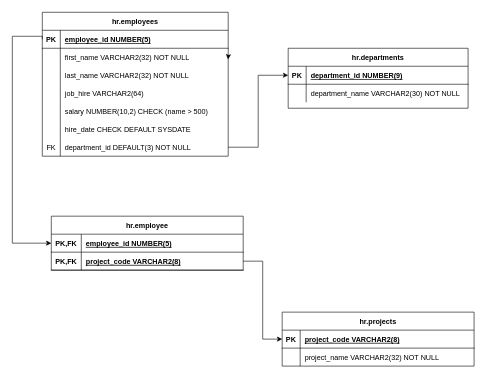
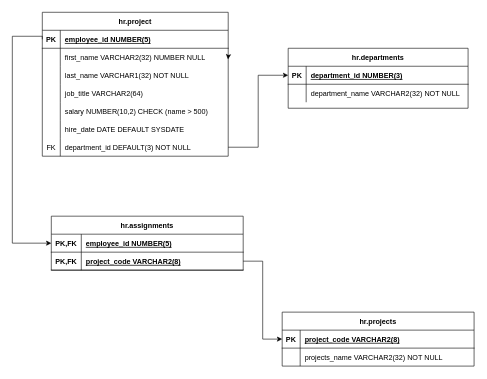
node "hr.employees": label "hr.employees" -> "hr.project"
node "first_name VARCHAR2(32) NOT NULL": label "first_name VARCHAR2(32) NOT NULL" -> "first_name VARCHAR2(32) NUMBER NULL"
node "last_name VARCHAR2(32) NOT NULL": label "last_name VARCHAR2(32) NOT NULL" -> "last_name VARCHAR1(32) NOT NULL"
node "department_id NUMBER(9)": label "department_id NUMBER(9)" -> "department_id NUMBER(3)"
node "job_hire VARCHAR2(64)": label "job_hire VARCHAR2(64)" -> "job_title VARCHAR2(64)"
node "department_name VARCHAR2(30) NOT NULL": label "department_name VARCHAR2(30) NOT NULL" -> "department_name VARCHAR2(32) NOT NULL"
node "hire_date CHECK DEFAULT SYSDATE": label "hire_date CHECK DEFAULT SYSDATE" -> "hire_date DATE DEFAULT SYSDATE"
node "hr.employee": label "hr.employee" -> "hr.assignments"
node "project_name VARCHAR2(32) NOT NULL": label "project_name VARCHAR2(32) NOT NULL" -> "projects_name VARCHAR2(32) NOT NULL"
